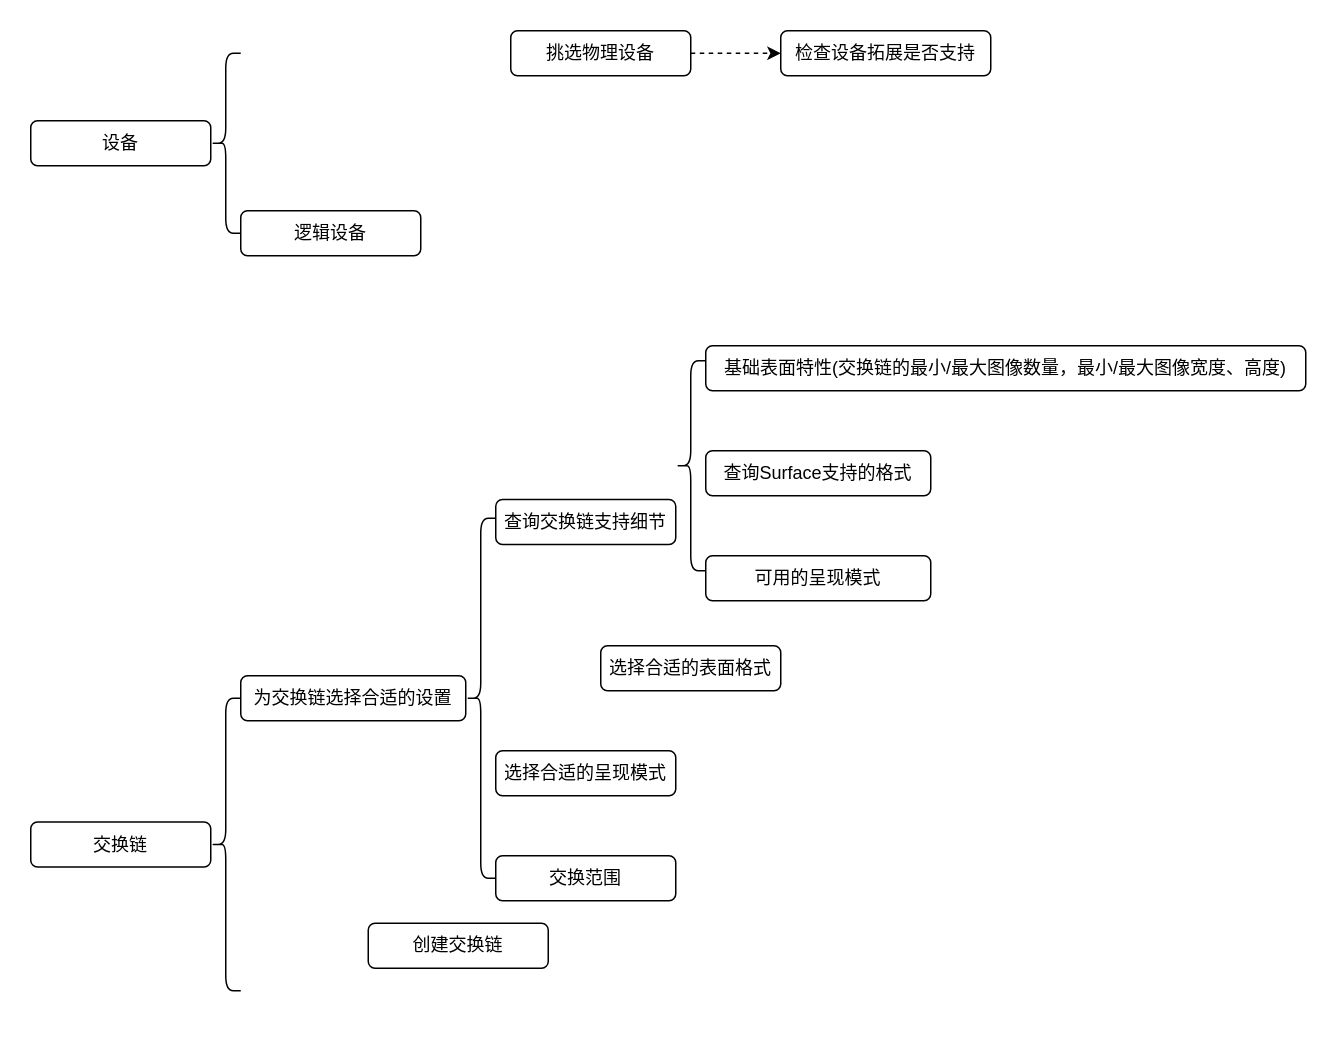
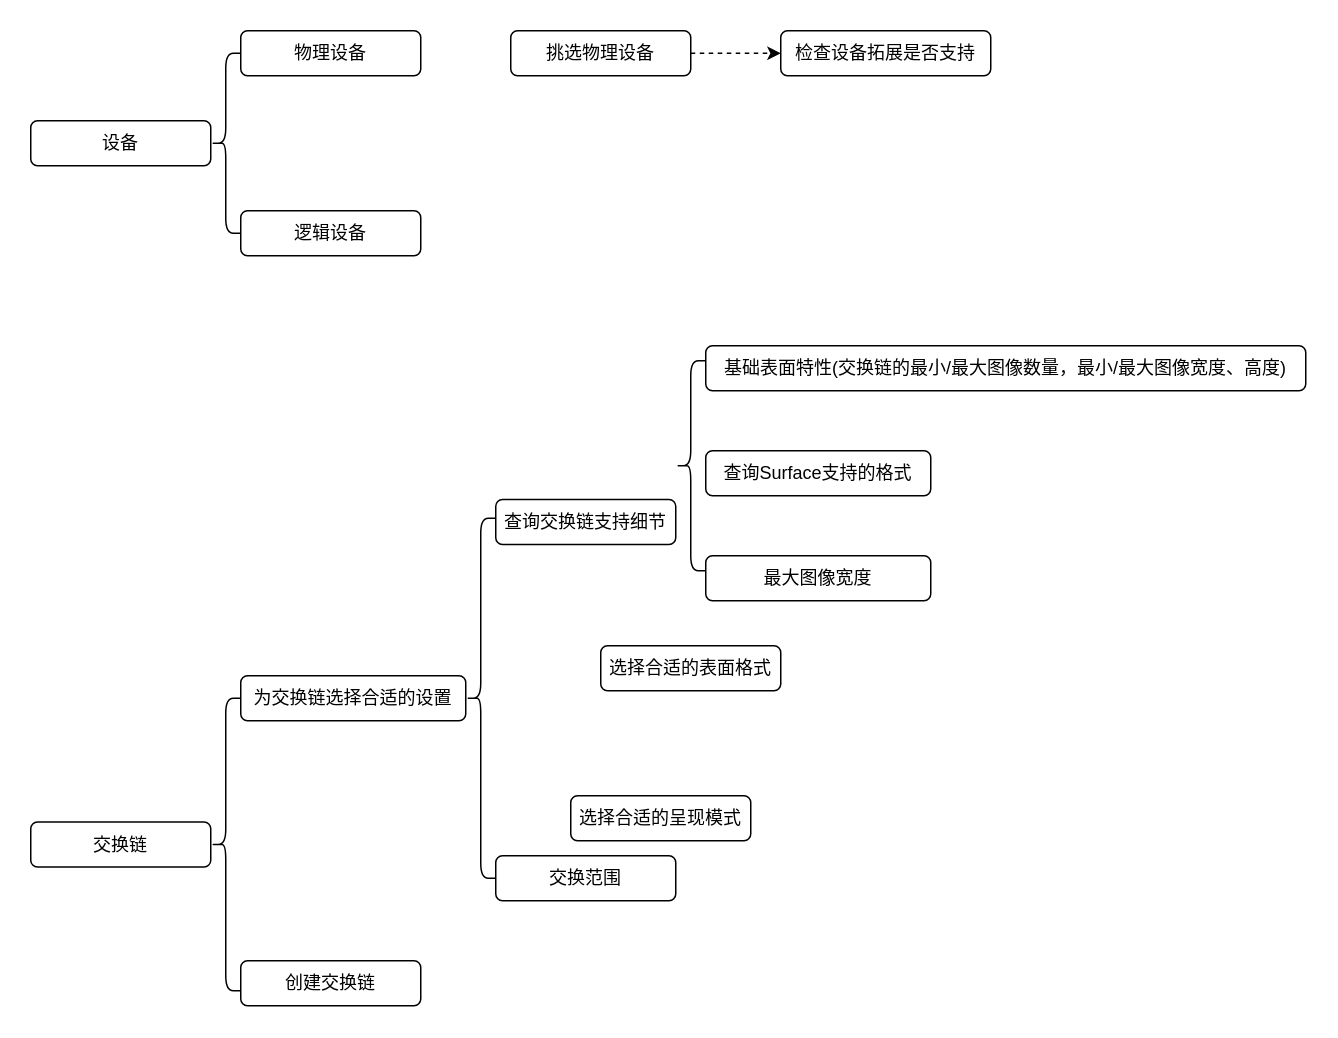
node "物理设备": added
node "可用的呈现模式": label "可用的呈现模式" -> "最大图像宽度"
node "选择合适的呈现模式": moved (586, 773) -> (661, 818)
node "创建交换链": moved (458, 946) -> (331, 983)
